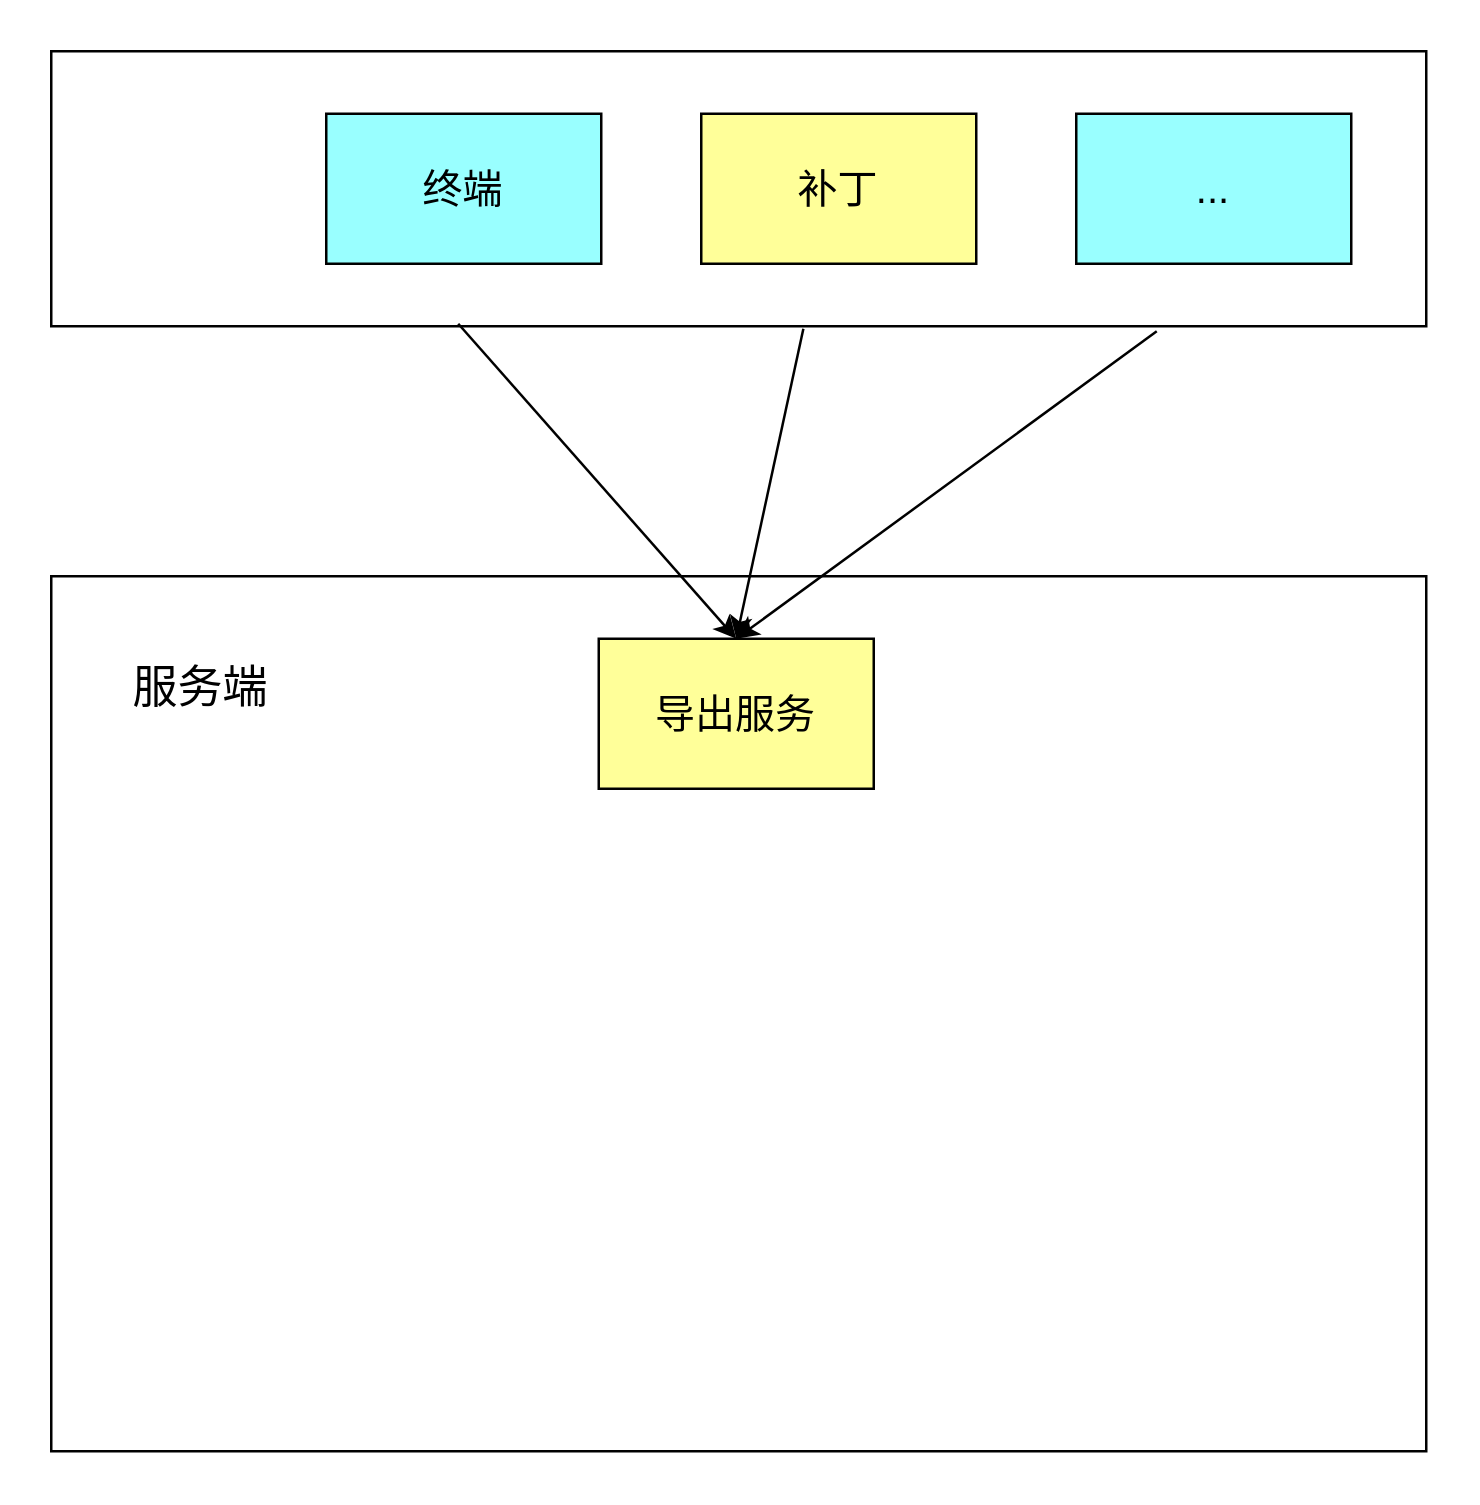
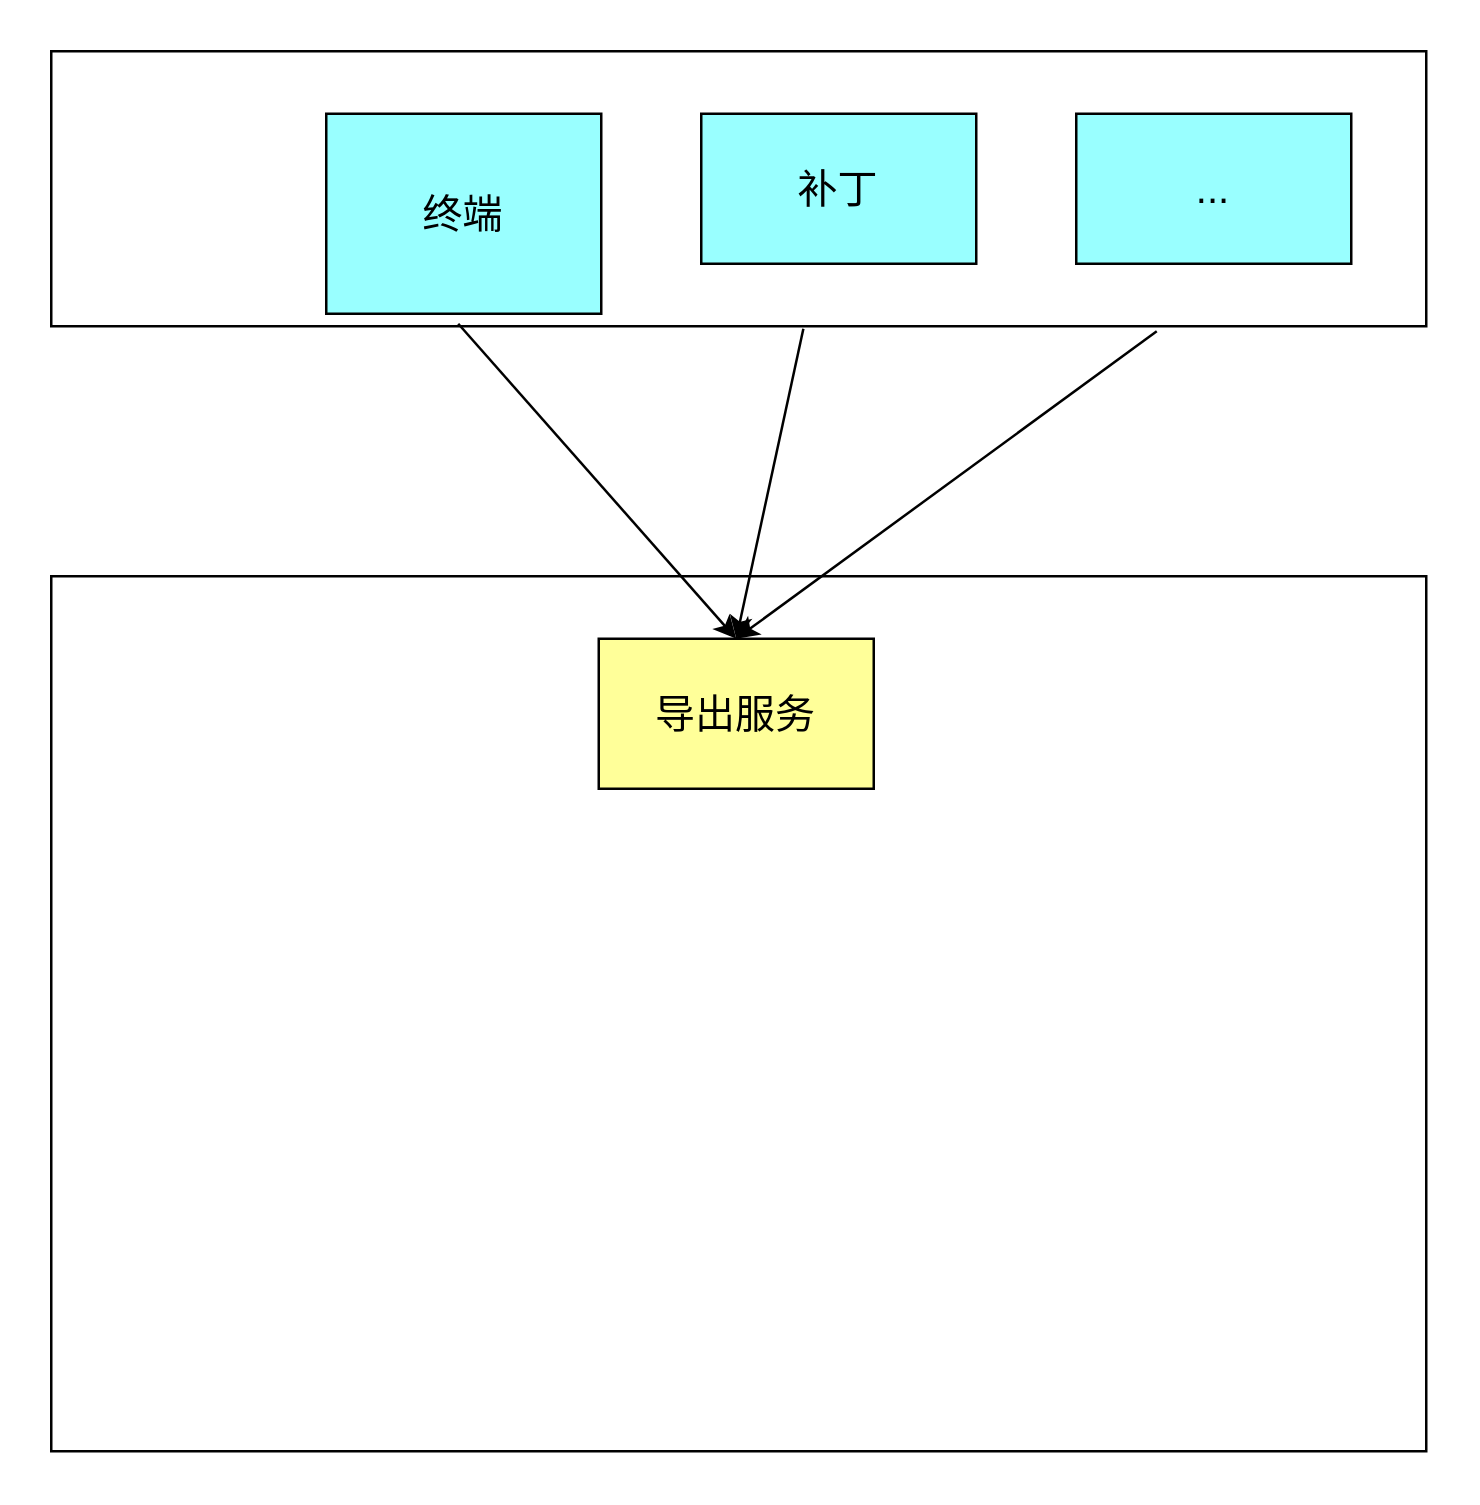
node "终端": size 275x150 -> 275x200
node "补丁": fillcolor #ffff99 -> #99ffff
node "服务端": removed
